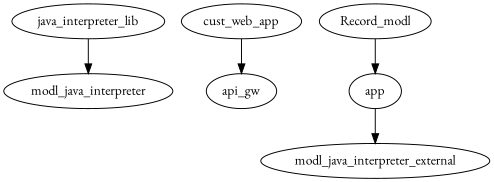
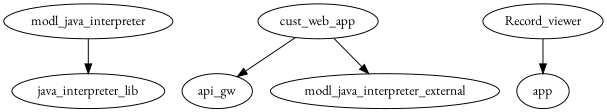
node "Record_modl": label "Record_modl" -> "Record_viewer"
edge "java_interpreter_lib" -> "modl_java_interpreter": reversed
edge "app" -> "modl_java_interpreter_external": now "cust_web_app" -> "modl_java_interpreter_external"
